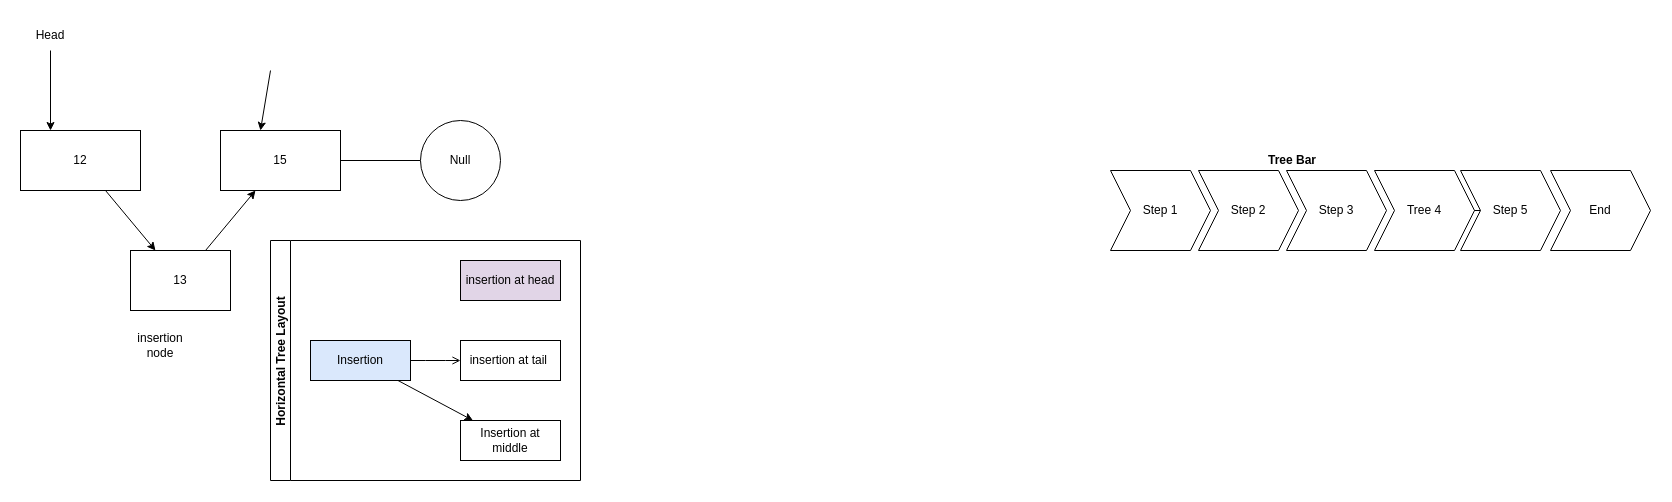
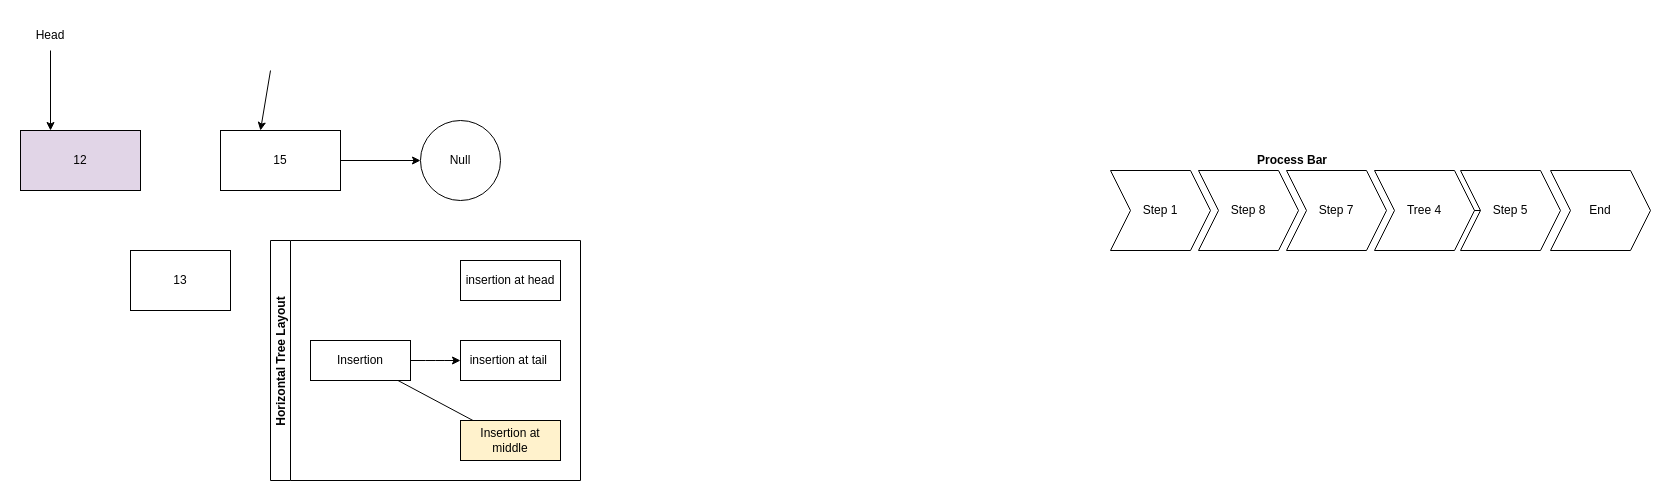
node "12": fillcolor #ffffff -> #e1d5e7
edge "15" -- "Null": arrowhead none -> classic
node "Tree Bar": label "Tree Bar" -> "Process Bar"
node "Step 2": label "Step 2" -> "Step 8"
node "Step 3": label "Step 3" -> "Step 7"
edge "12" -> "13": removed
edge "13" -> "15": removed
node "insertion at head": fillcolor #e1d5e7 -> #ffffff
node "insertion node": removed
node "Insertion": fillcolor #dae8fc -> #ffffff
edge "Insertion" -> "insertion at tail": arrowhead open -> classic
edge "Insertion" -> "Insertion at middle": arrowhead classic -> none
node "Insertion at middle": fillcolor #ffffff -> #fff2cc
